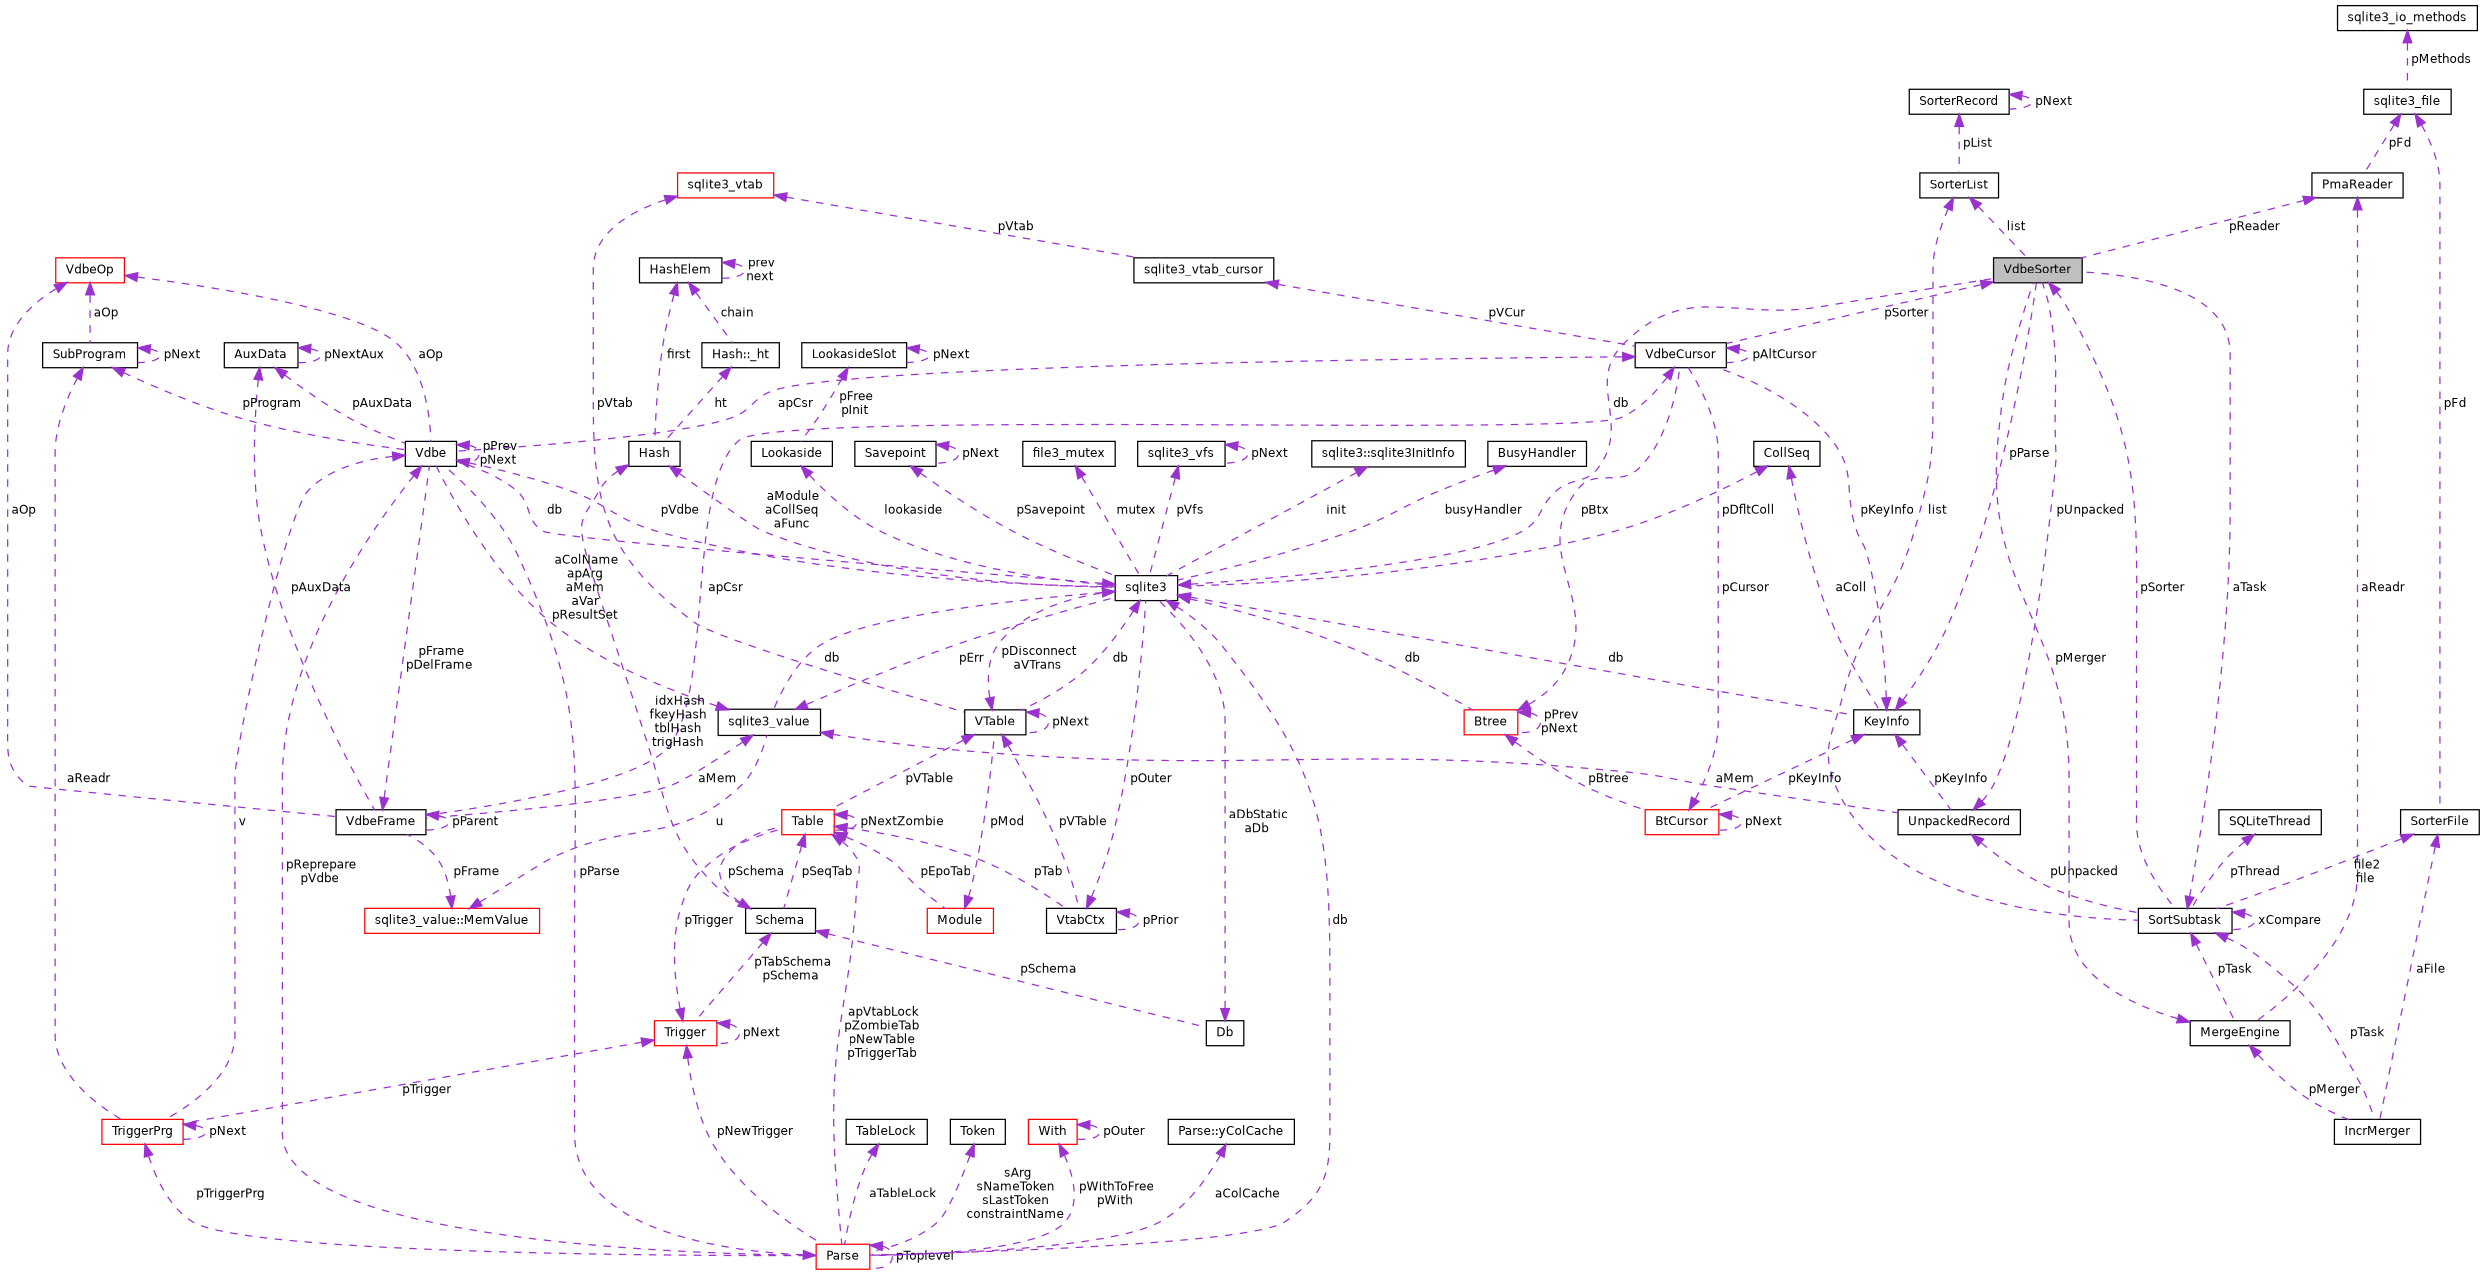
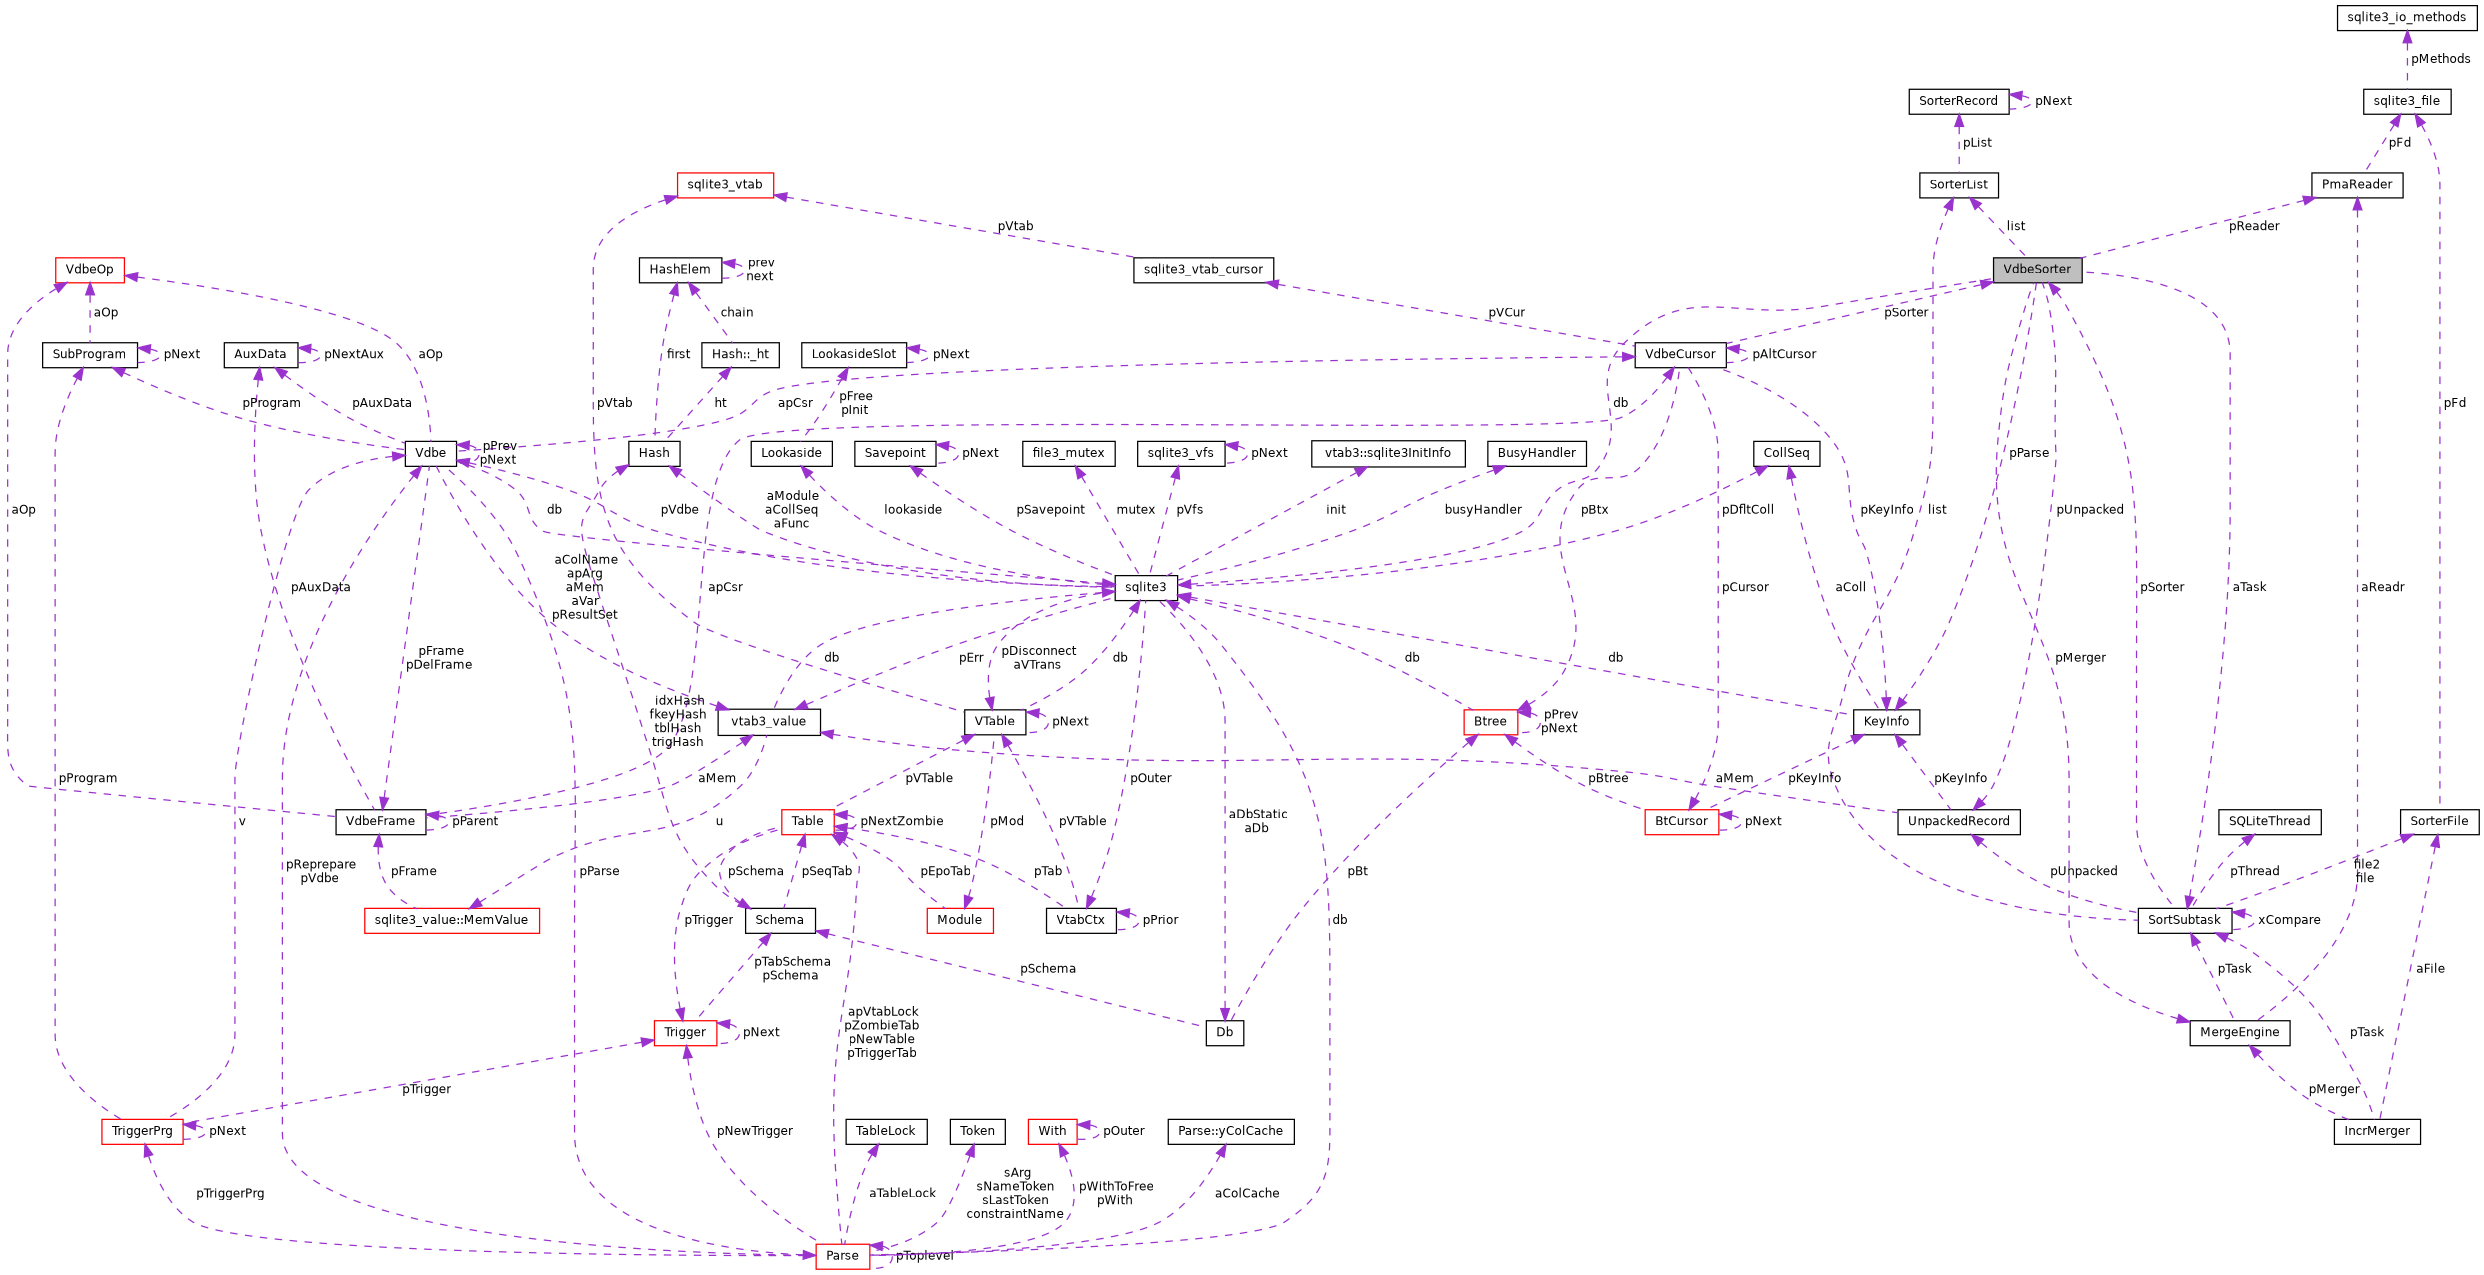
node "sqlite3::sqlite3InitInfo": label "sqlite3::sqlite3InitInfo" -> "vtab3::sqlite3InitInfo"
node "sqlite3_value": label "sqlite3_value" -> "vtab3_value"
edge "TriggerPrg" -> "SubProgram": label " aReadr" -> " pProgram"
edge "VdbeFrame" -> "sqlite3_value::MemValue": reversed
edge "Db" -> "Btree": added, label "pBt"
